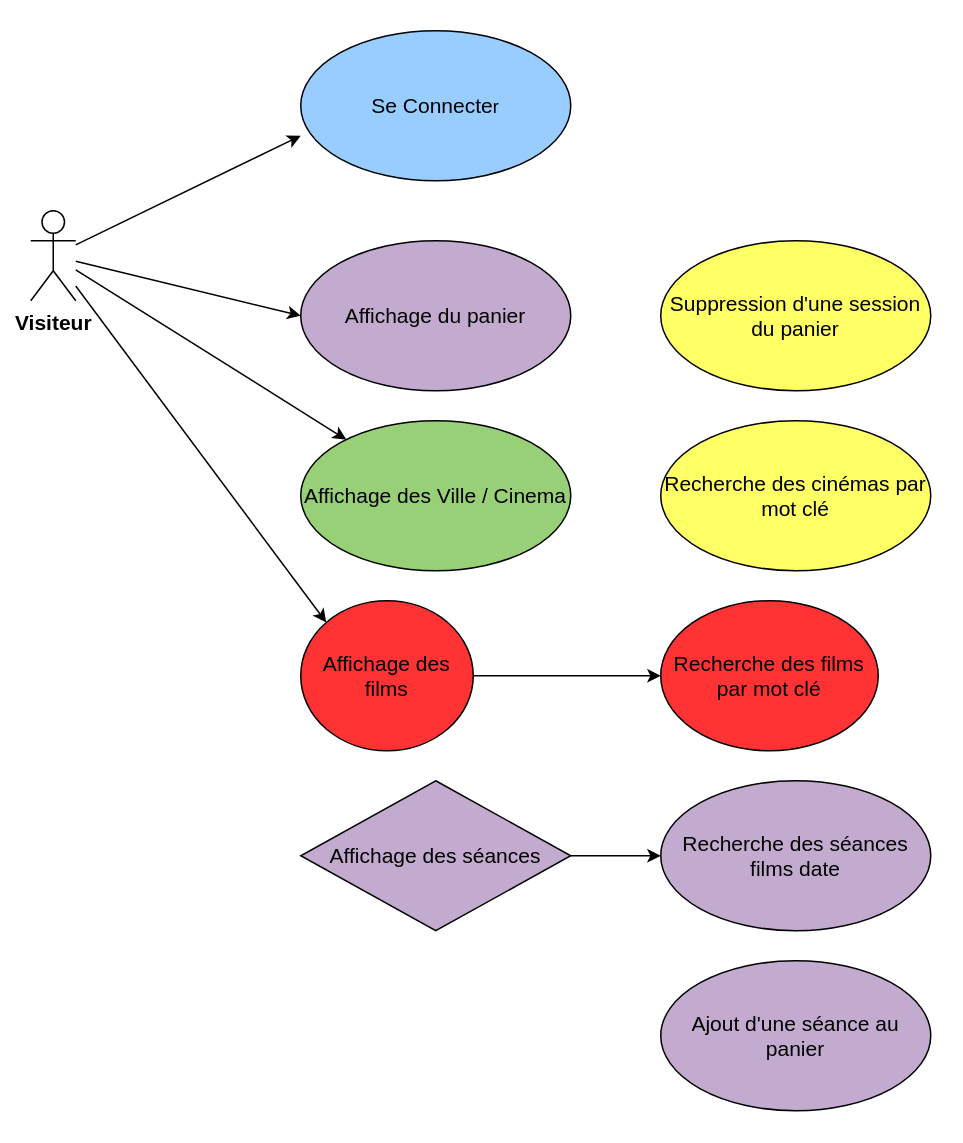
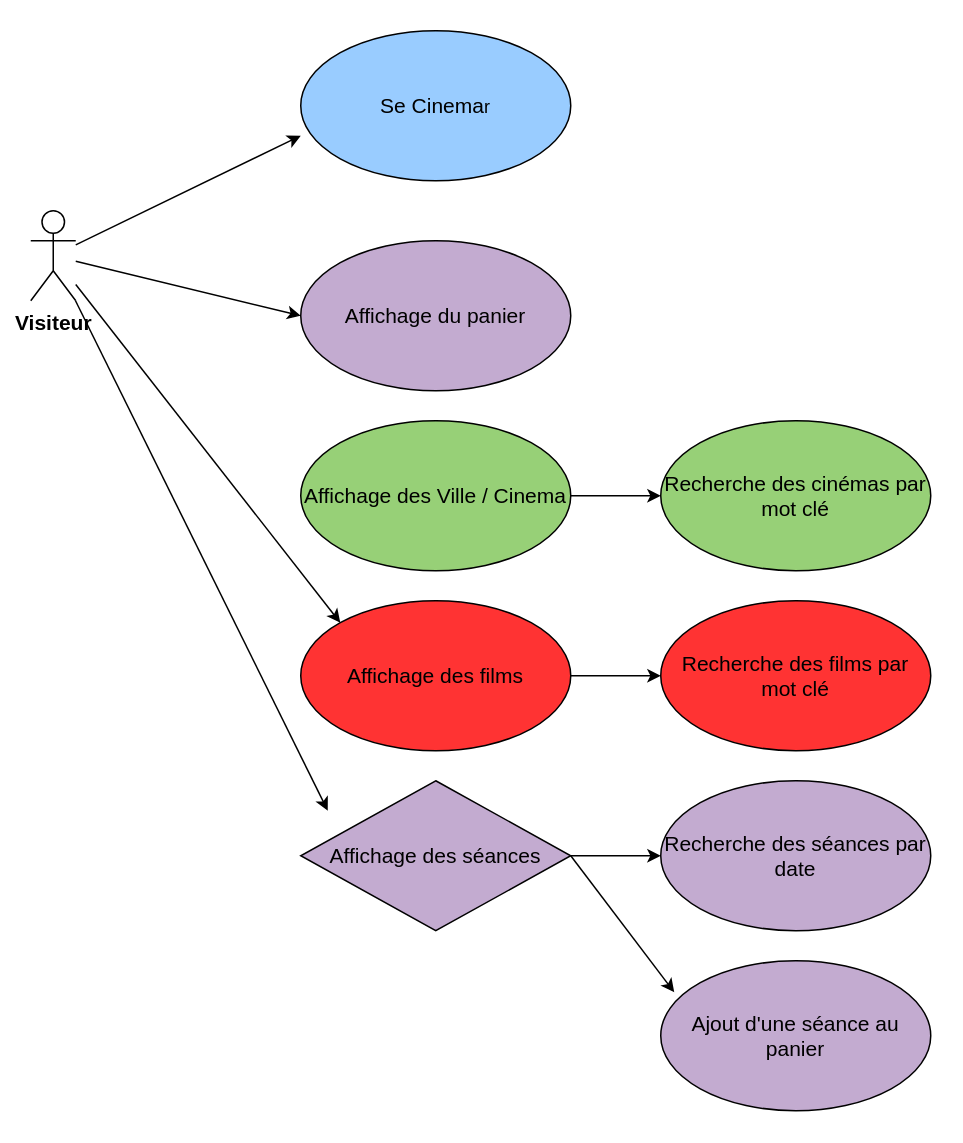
node "Se Connecter": label "Se Connecter" -> "Se Cinemar"
node "Suppression d'une session du panier": removed
edge "Visiteur" -> "Affichage des Ville / Cinema": removed
edge "Affichage des Ville / Cinema" -> "Recherche des cinémas par mot clé": added
node "Recherche des cinémas par mot clé": fillcolor #ffff66 -> #97d077
edge "Visiteur" -> "Affichage des séances": added
node "Affichage des films": size 173x150 -> 270x150
node "Recherche des films par mot clé": size 218x150 -> 270x150
node "Recherche des séances films date": label "Recherche des séances films date" -> "Recherche des séances par date"
edge "Affichage des séances" -> "Ajout d'une séance au panier": added
